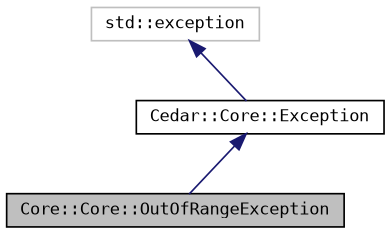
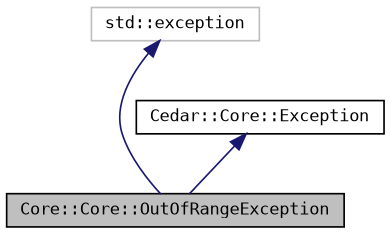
edge "Cedar::Core::Exception" -> "std::exception": now "Core::Core::OutOfRangeException" -> "std::exception"
